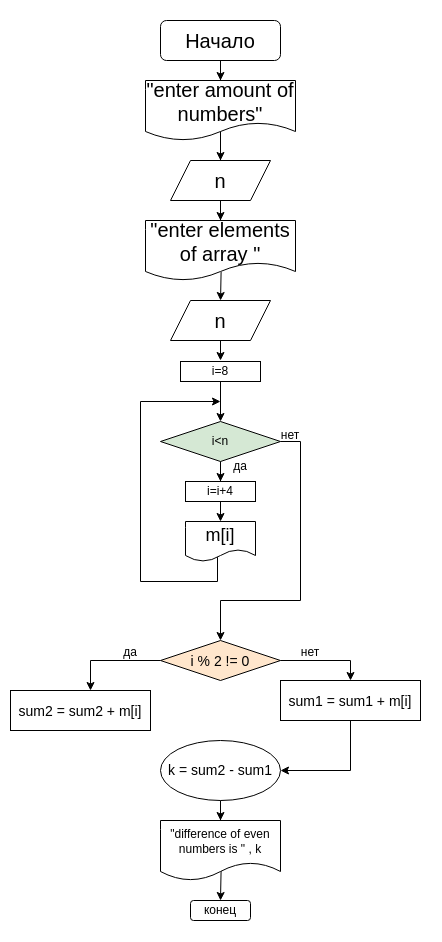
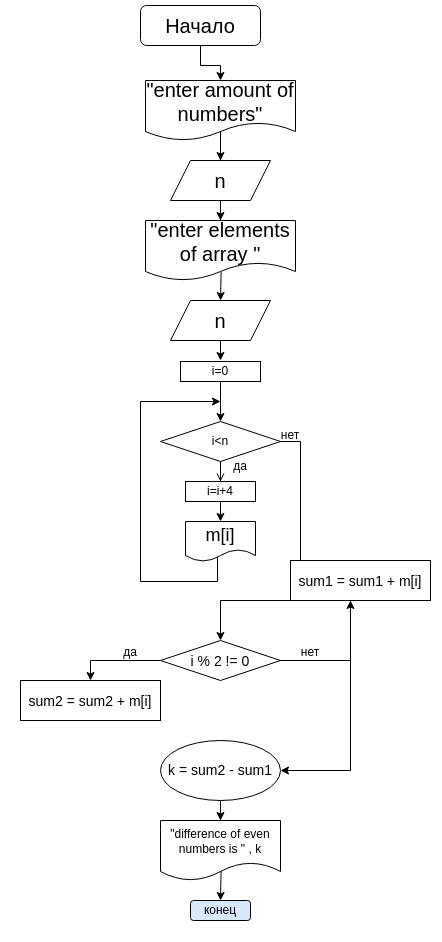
node "Начало": moved (221, 41) -> (201, 26)
node "i=8": label "i=8" -> "i=0"
node "i<n": fillcolor #d5e8d4 -> #ffffff
edge "i<n" -> "i=i+4": arrowhead classic -> open
node "i % 2 != 0": fillcolor #ffe6cc -> #ffffff
node "sum1 = sum1 + m[i]": moved (351, 701) -> (361, 581)
node "sum2 = sum2 + m[i]": moved (81, 711) -> (91, 701)
node "конец": fillcolor #ffffff -> #dae8fc
